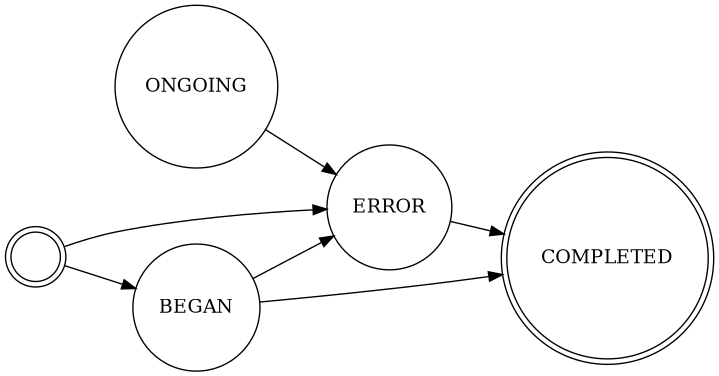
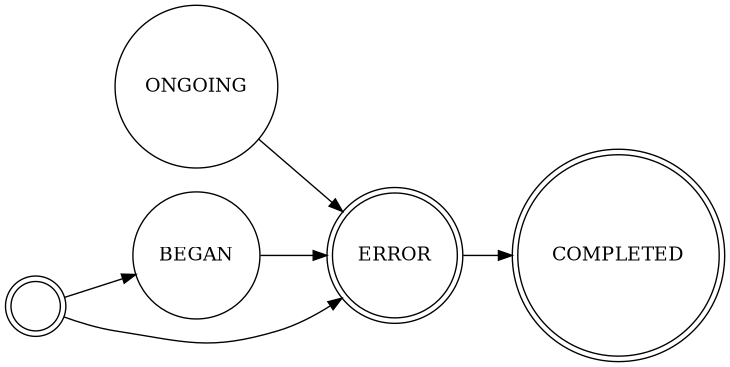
node "ERROR": shape circle -> doublecircle
edge "BEGAN" -> "COMPLETED": removed
